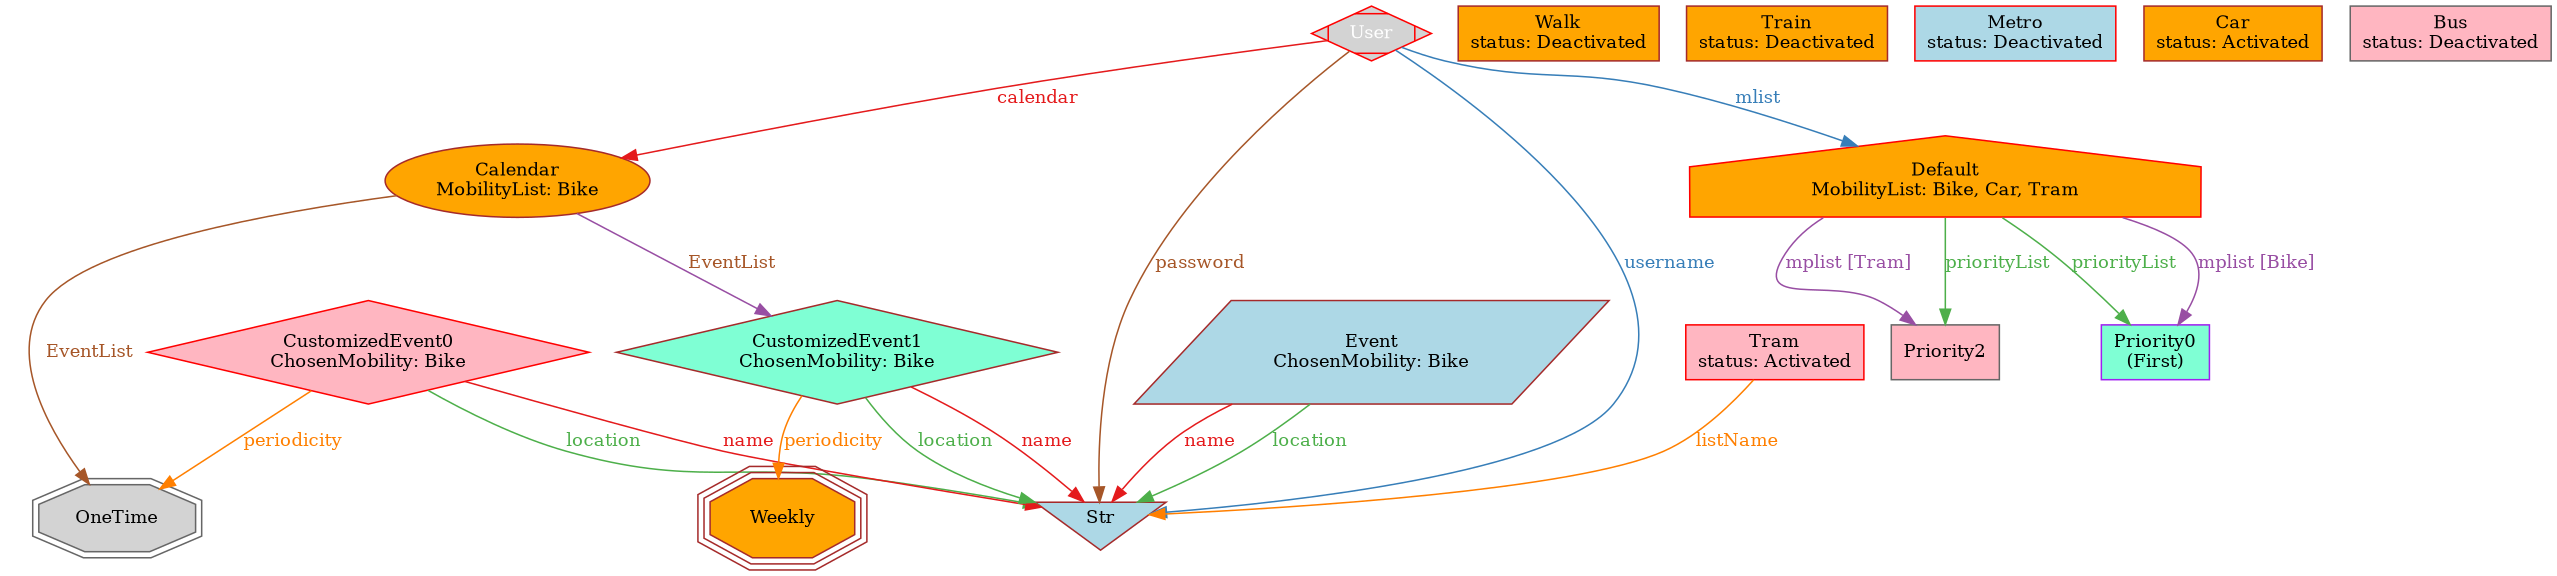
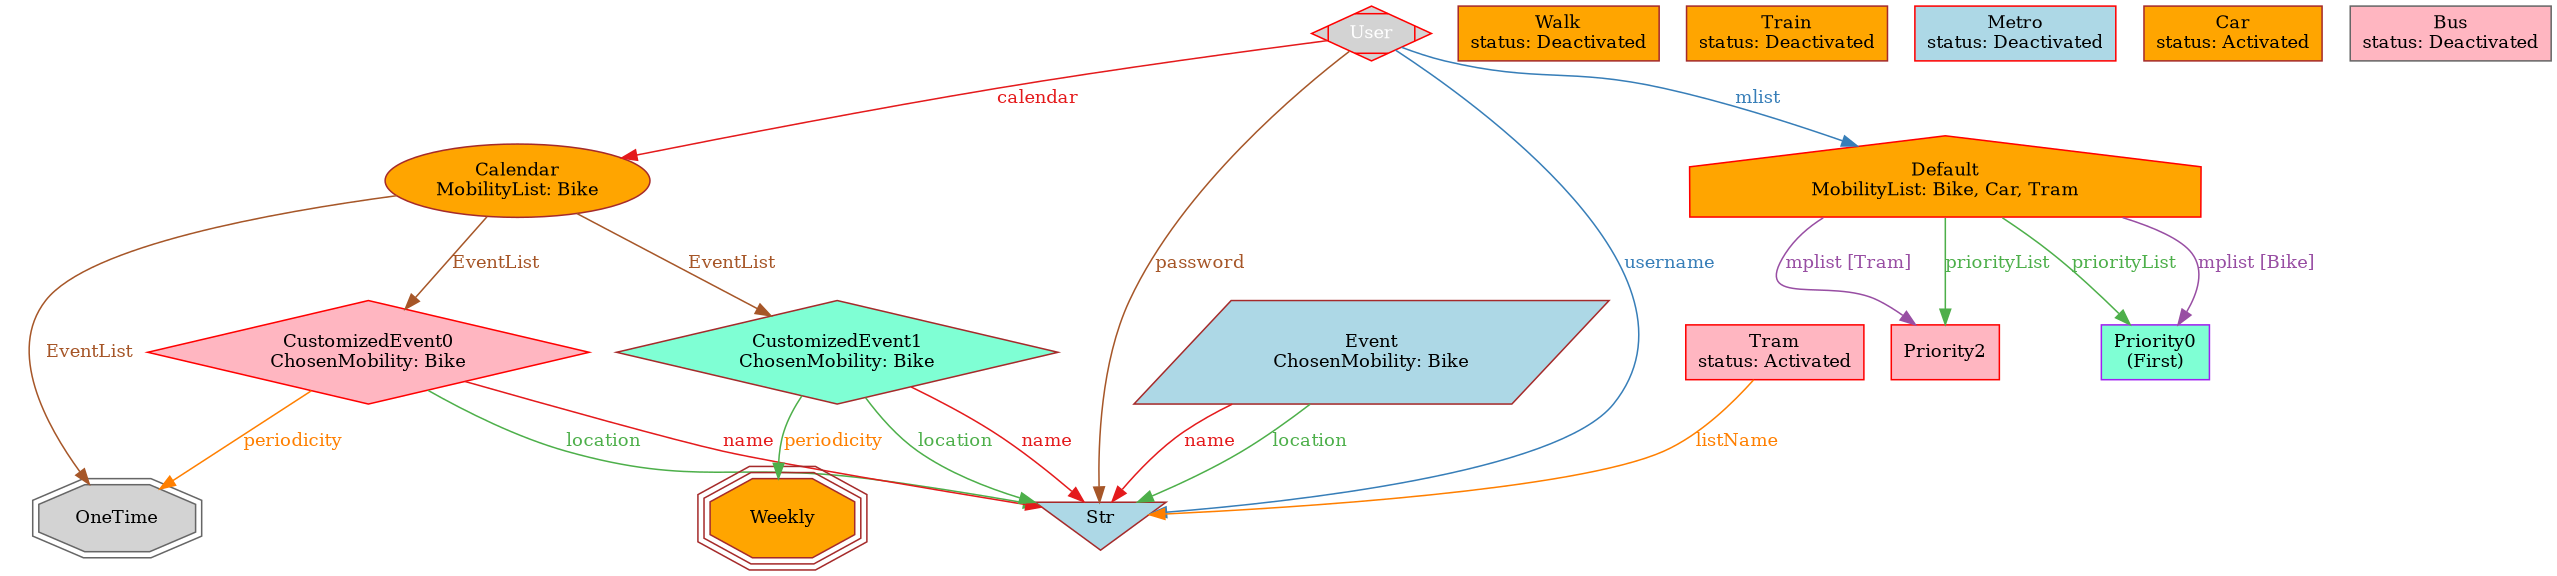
edge "Calendar MobilityList: Bike" -> "CustomizedEvent0 ChosenMobility: Bike": added, label "EventList"
edge "Calendar MobilityList: Bike" -> "CustomizedEvent1 ChosenMobility: Bike": color #984ea3 -> #a65628
node "Priority2": color gray40 -> red
edge "CustomizedEvent1 ChosenMobility: Bike" -> "Weekly": color #ff7f00 -> #4daf4a
